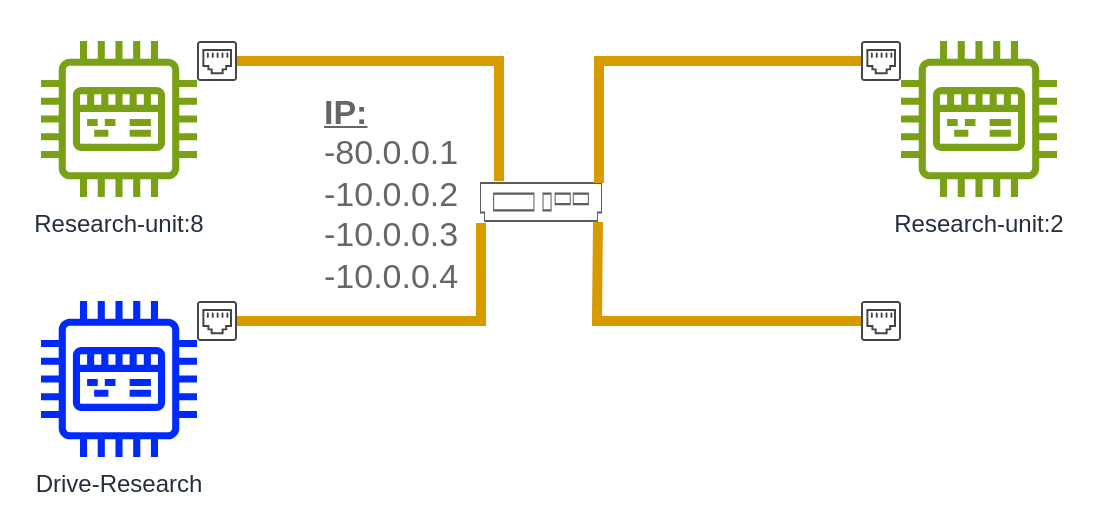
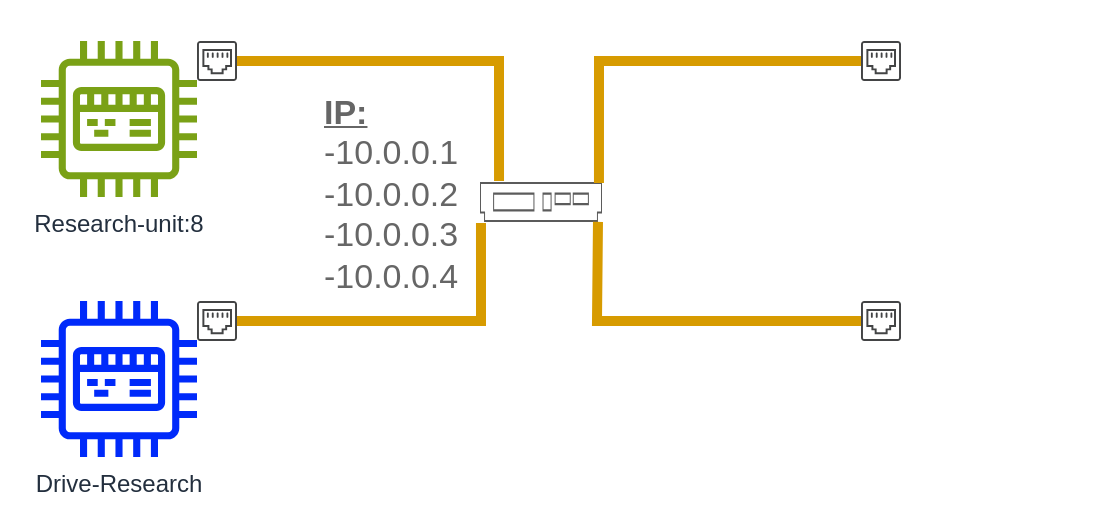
node "Research-unit:2": removed
node "IP: -80.0.0.1 -10.0.0.2 -10.0.0.3 -10.0.0.4": label "IP: -80.0.0.1 -10.0.0.2 -10.0.0.3 -10.0.0.4" -> "IP: -10.0.0.1 -10.0.0.2 -10.0.0.3 -10.0.0.4"
